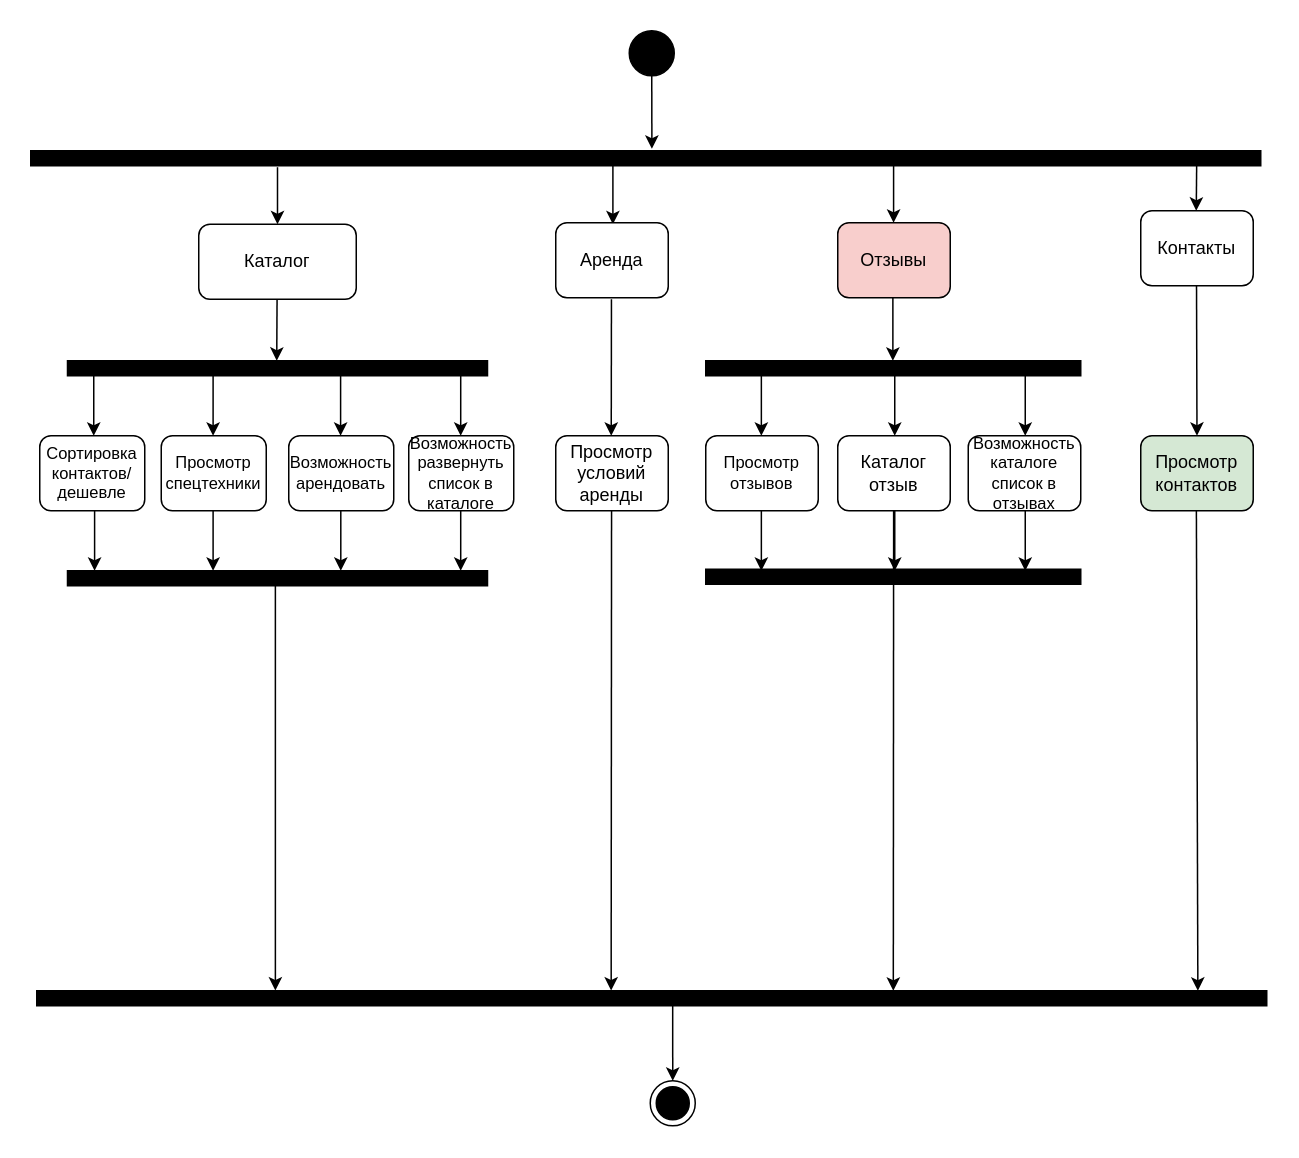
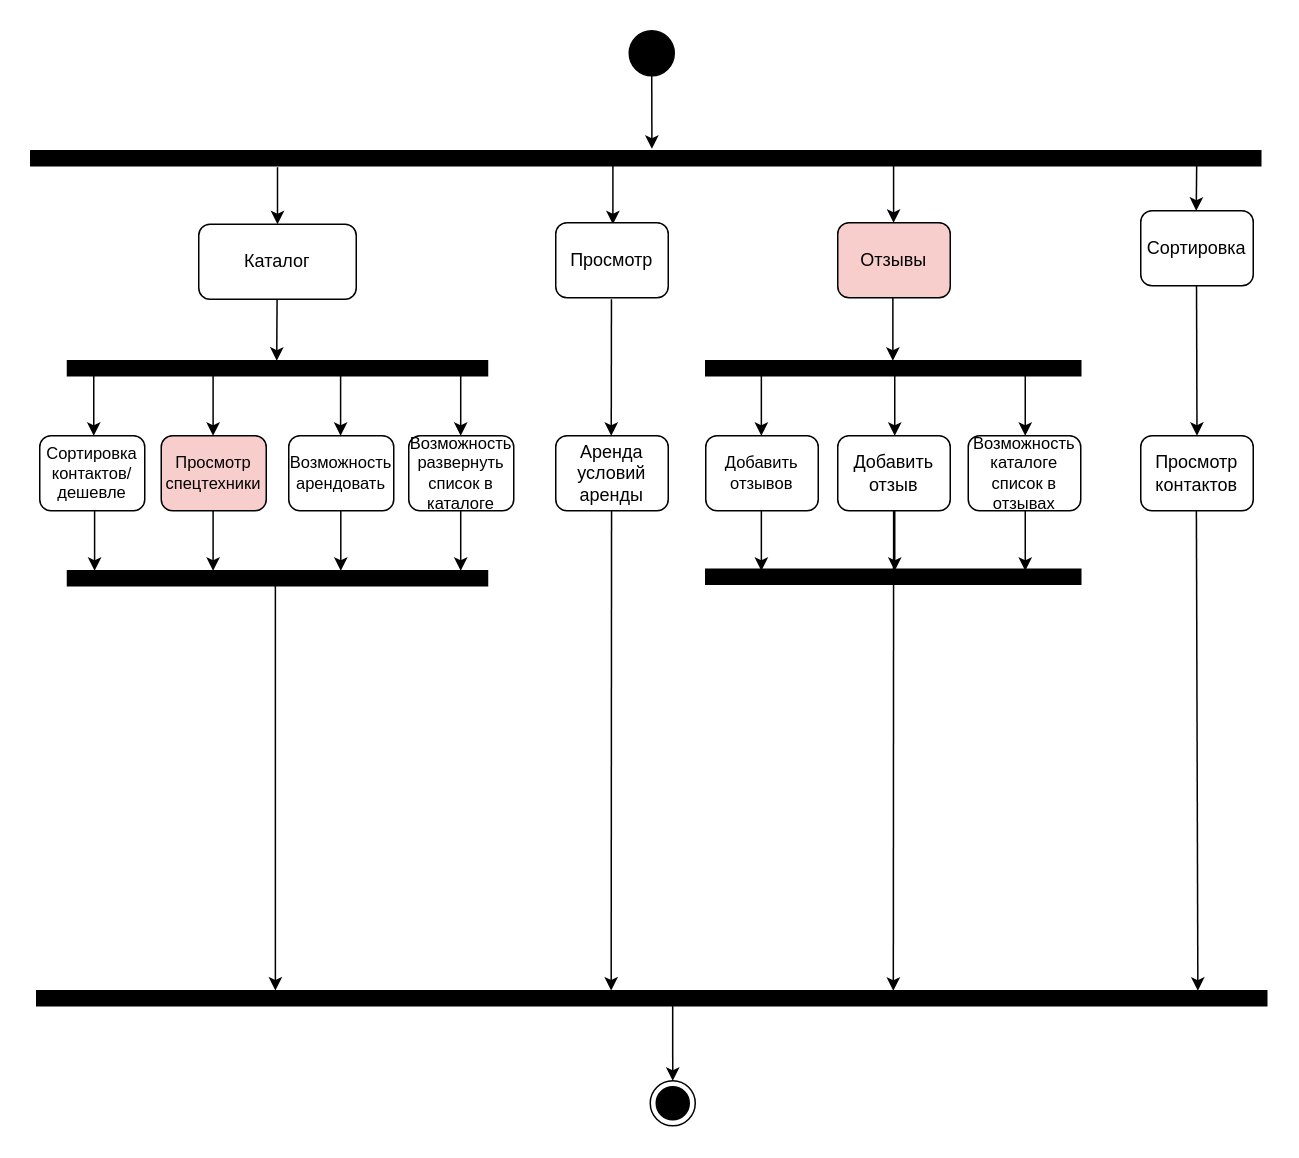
node "Контакты": label "Контакты" -> "Сортировка"
node "Аренда": label "Аренда" -> "Просмотр"
node "Просмотр спецтехники": fillcolor #ffffff -> #f8cecc
node "Просмотр условий аренды": label "Просмотр условий аренды" -> "Аренда условий аренды"
node "Просмотр отзывов": label "Просмотр отзывов" -> "Добавить отзывов"
node "Каталог отзыв": label "Каталог отзыв" -> "Добавить отзыв"
node "Просмотр контактов": fillcolor #d5e8d4 -> #ffffff
